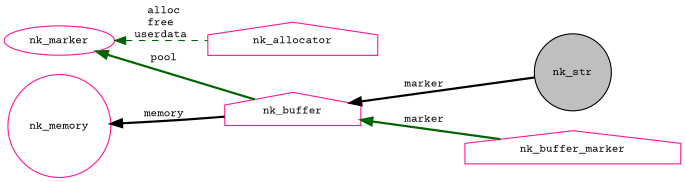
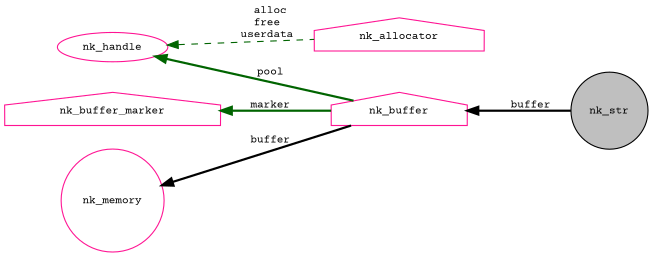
node "nk_marker": label "nk_marker" -> "nk_handle"
edge "nk_str" -> "nk_buffer": label " marker" -> " buffer"
edge "nk_buffer" -> "nk_memory": label " memory" -> " buffer"
edge "nk_buffer_marker" -> "nk_buffer": reversed
